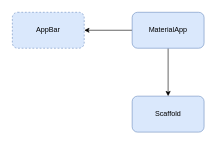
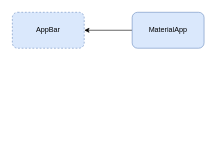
edge "MaterialApp" -> "Scaffold": removed
node "Scaffold": removed
